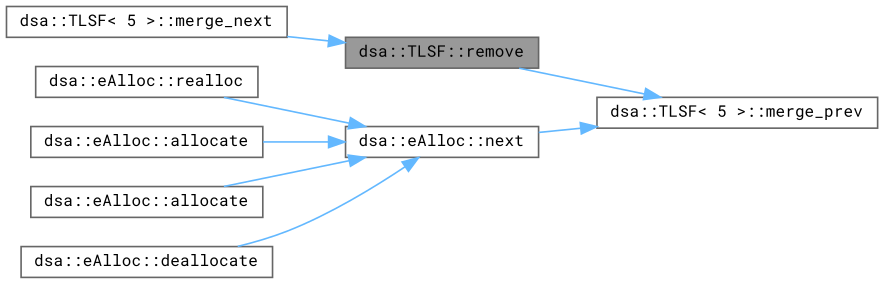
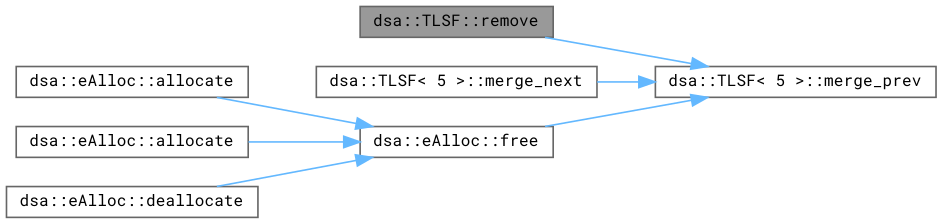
edge "dsa::TLSF< 5 >::merge_next" -> "dsa::TLSF::remove": now "dsa::TLSF< 5 >::merge_next" -> "dsa::TLSF< 5 >::merge_prev"
node "dsa::eAlloc::realloc": removed
node "dsa::eAlloc::next": label "dsa::eAlloc::next" -> "dsa::eAlloc::free"
